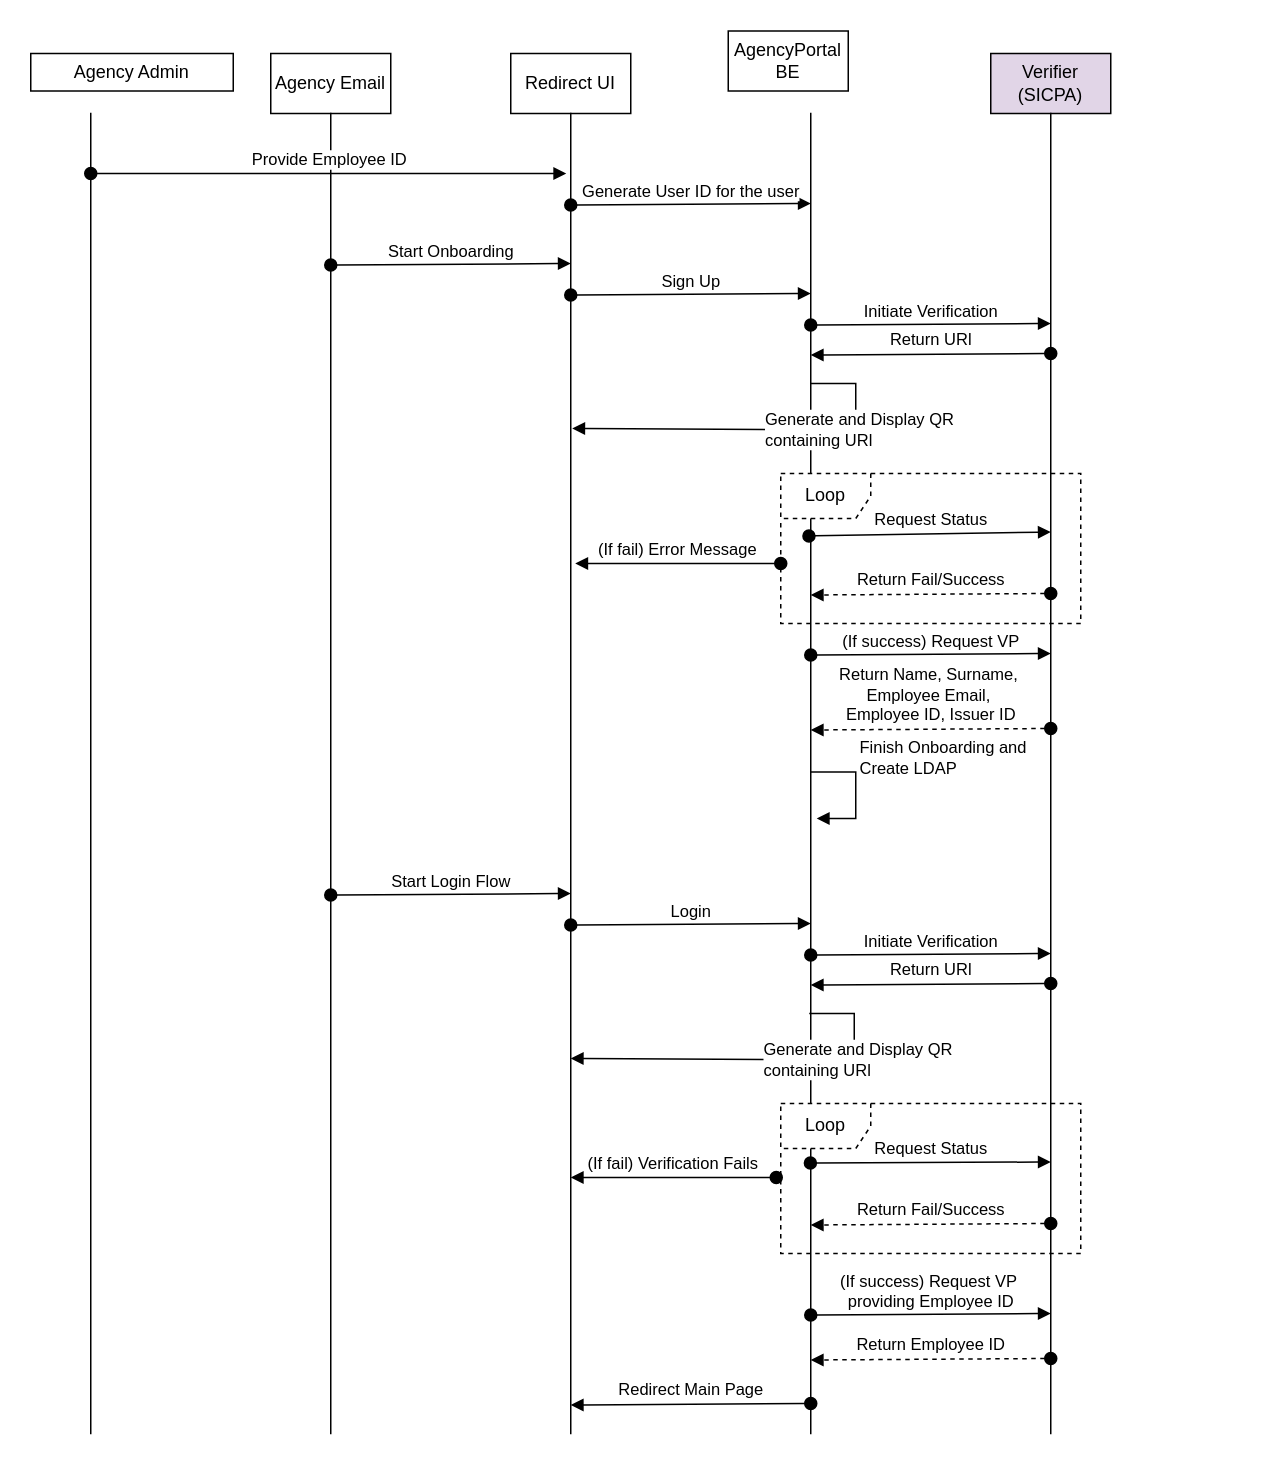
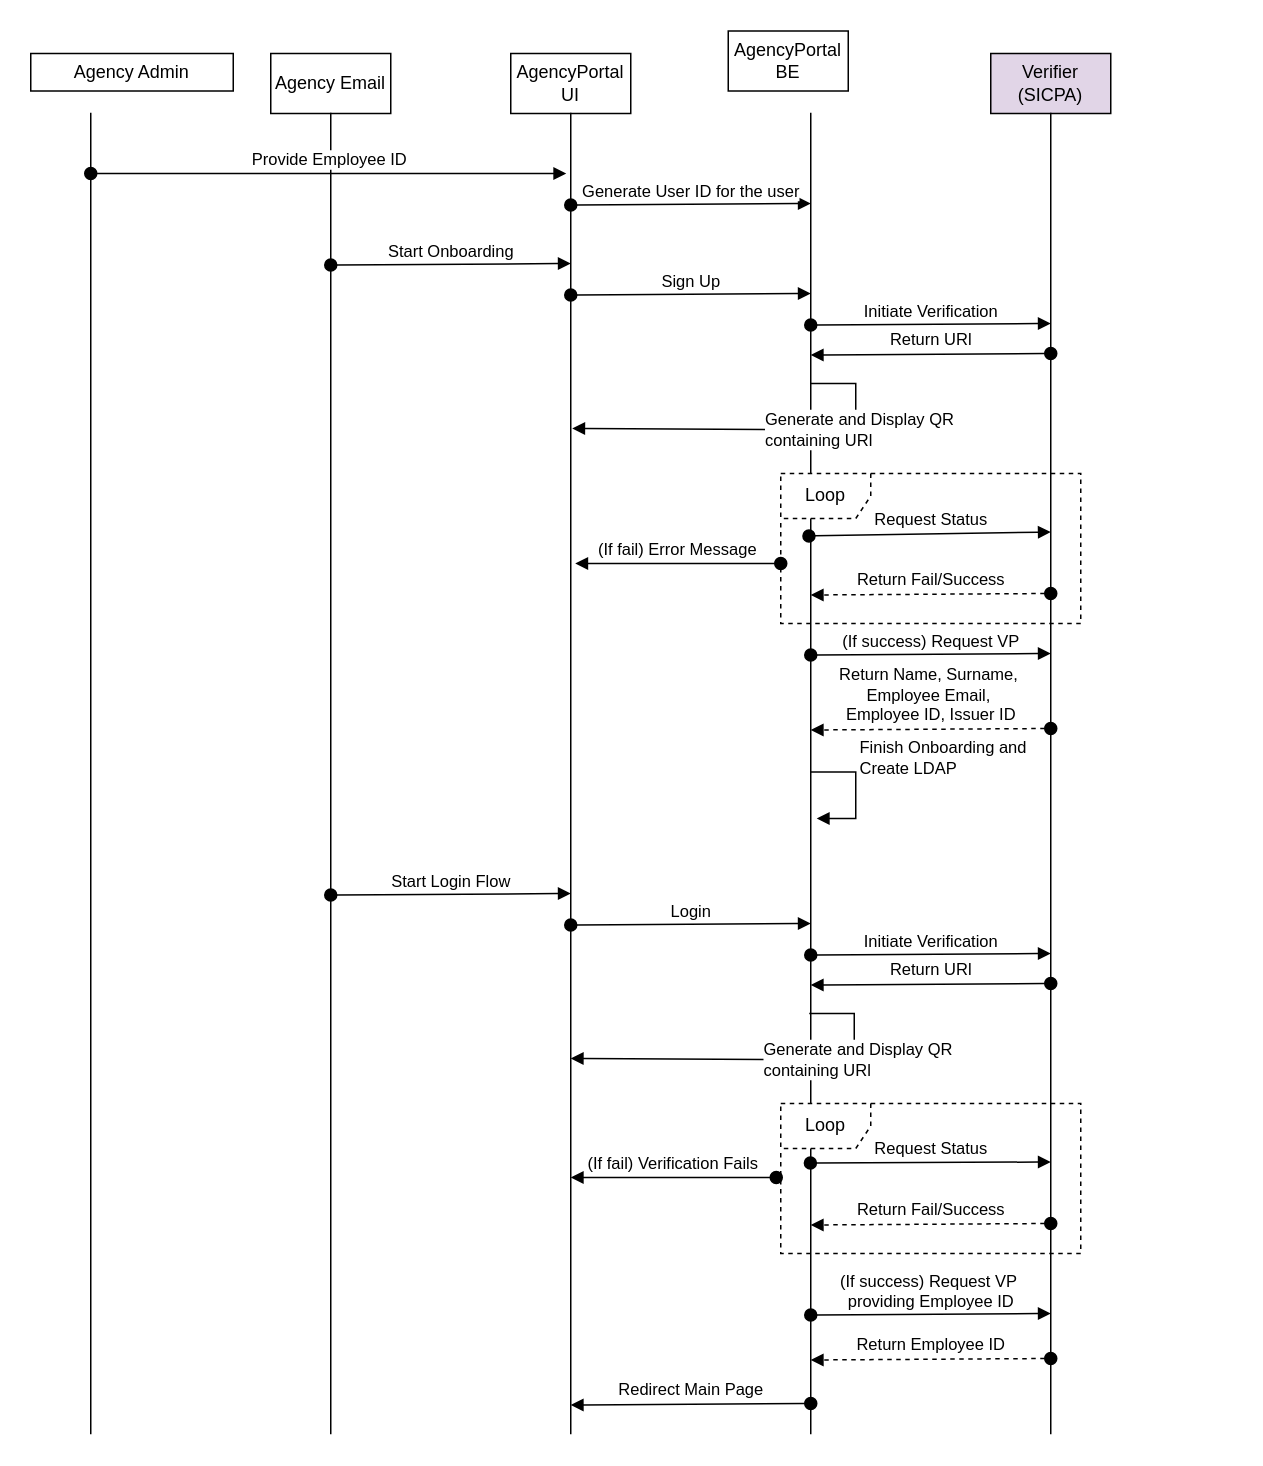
node "Redirect UI": label "Redirect UI" -> "AgencyPortal UI"
